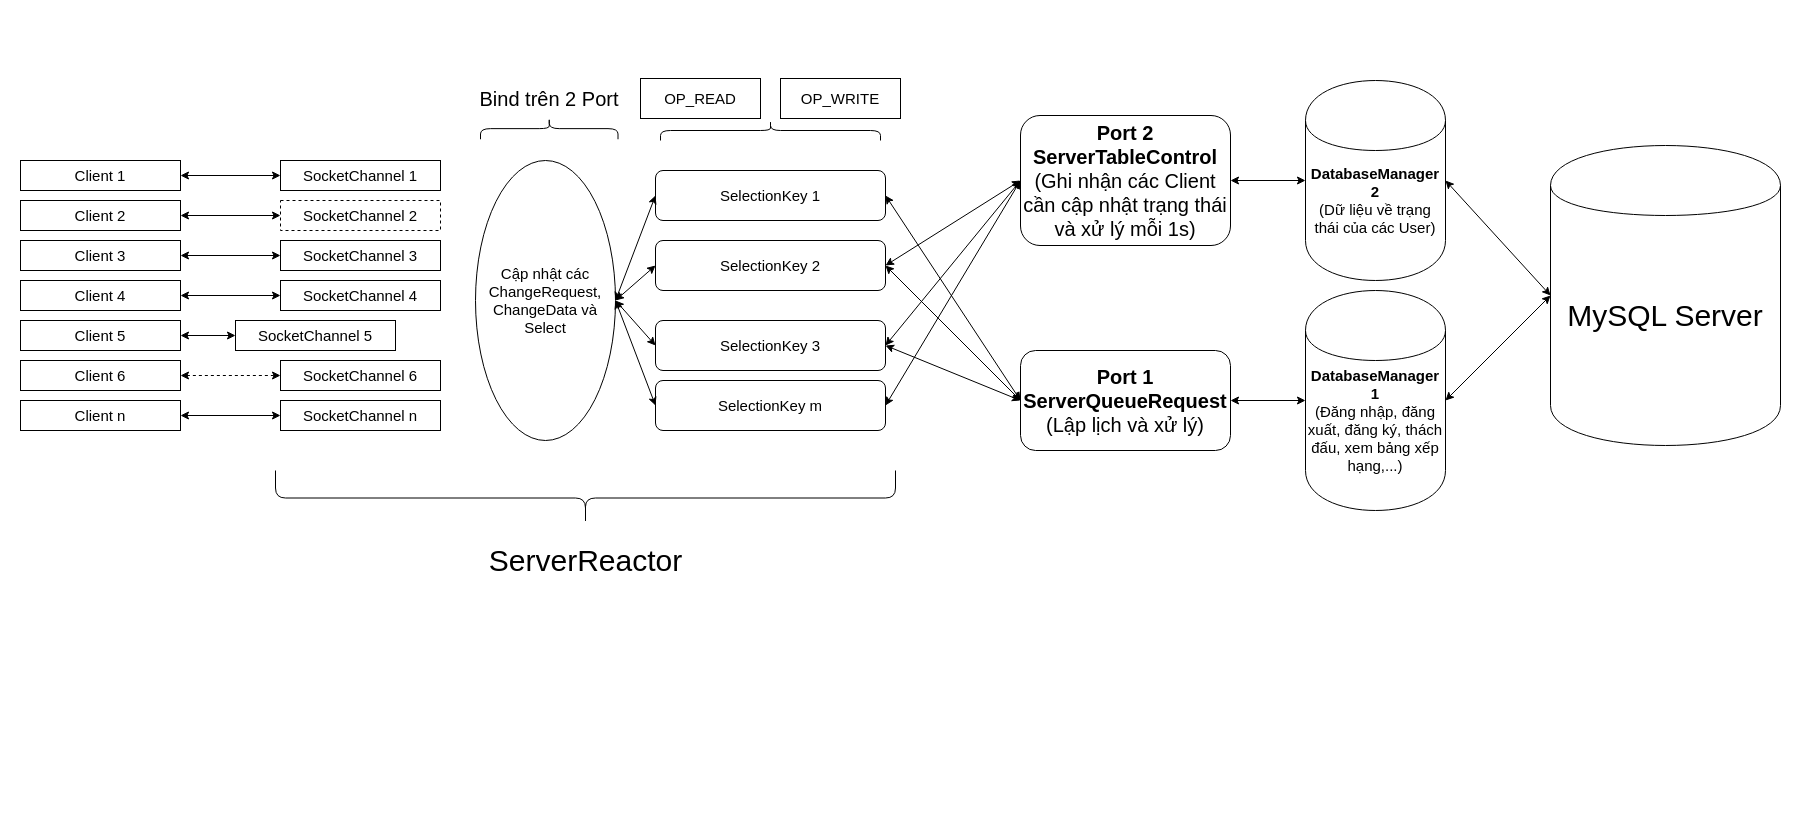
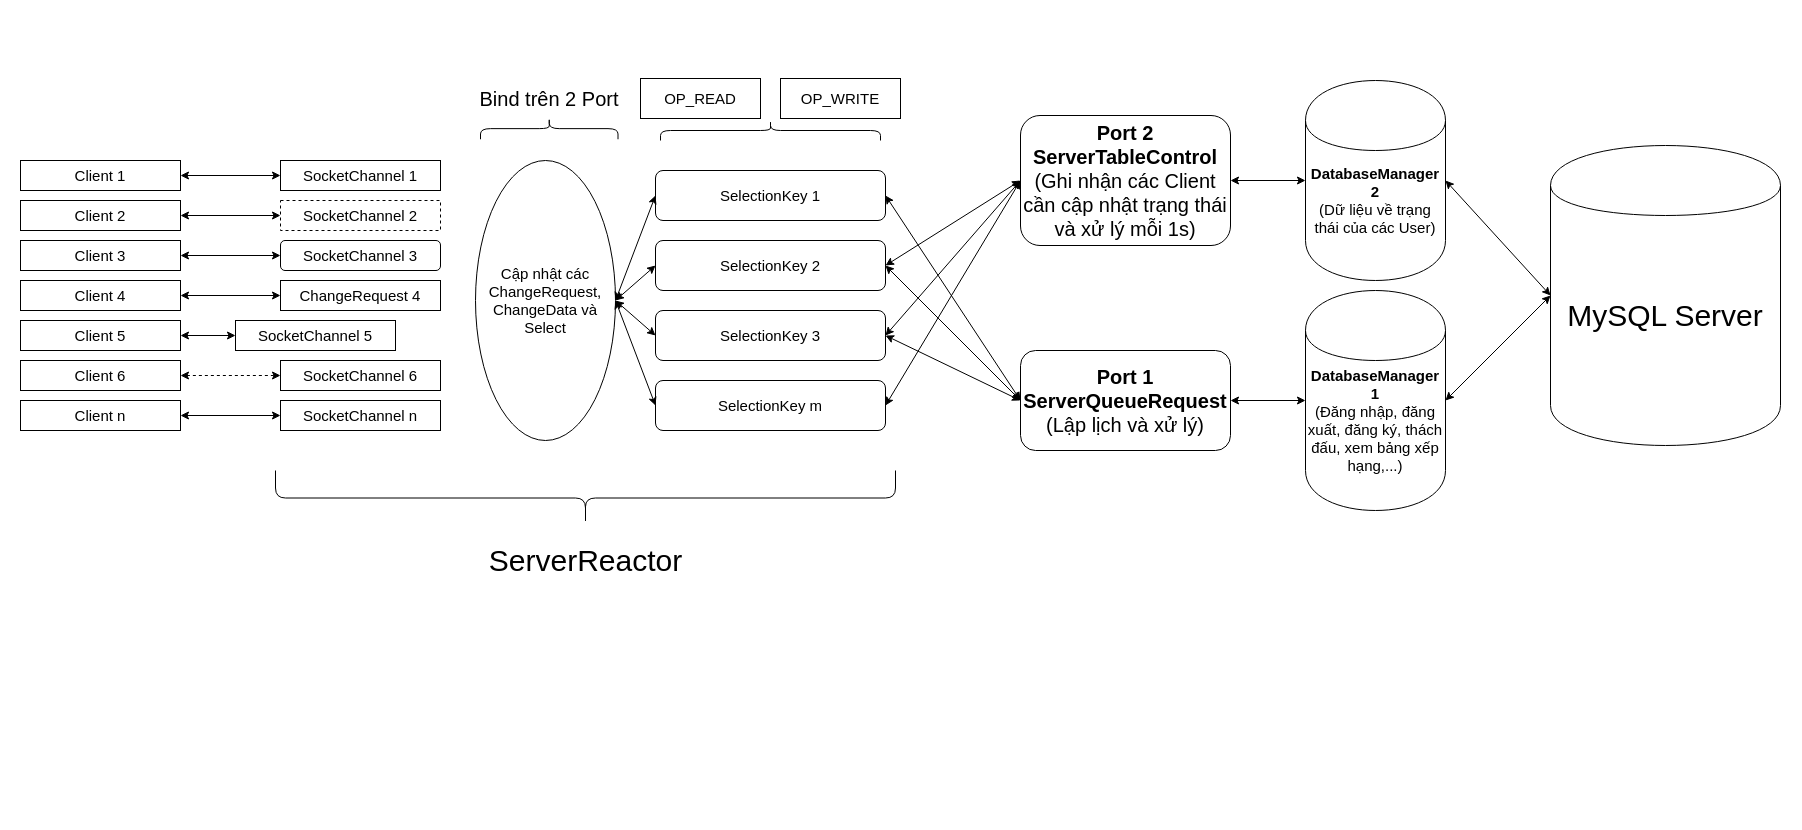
node "SocketChannel 3": shape rectangle -> rounded rectangle
node "SocketChannel 4": label "SocketChannel 4" -> "ChangeRequest 4"
node "SelectionKey 3": moved (771, 346) -> (771, 336)
